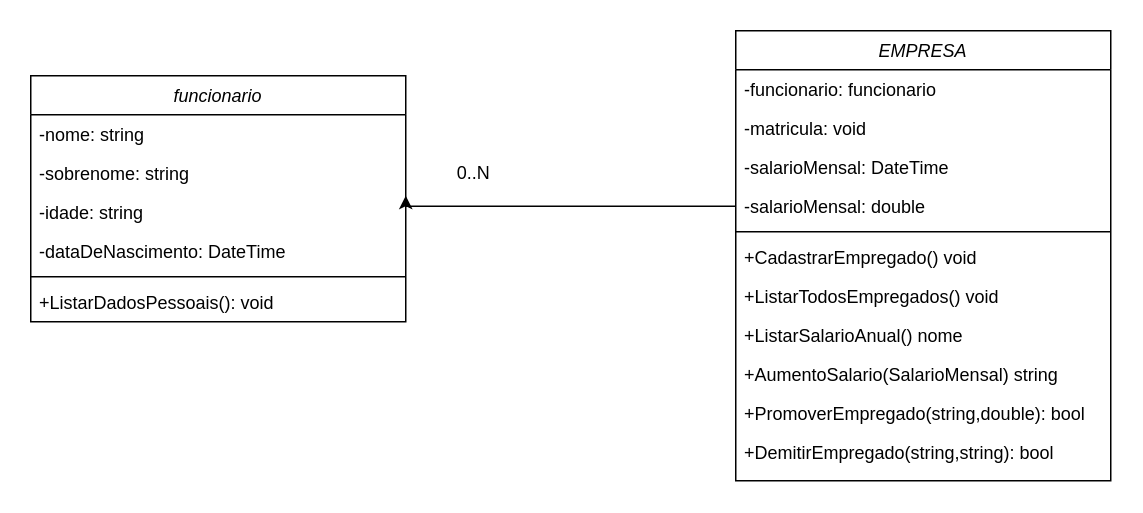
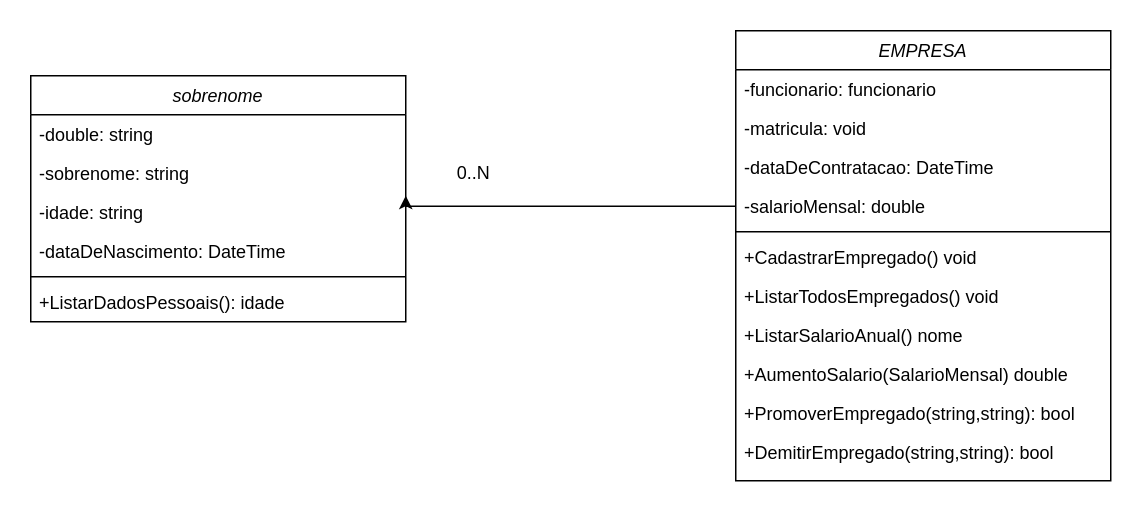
node "funcionario": label "funcionario" -> "sobrenome"
node "-nome: string": label "-nome: string" -> "-double: string"
node "-salarioMensal: DateTime": label "-salarioMensal: DateTime" -> "-dataDeContratacao: DateTime"
node "+ListarDadosPessoais(): void": label "+ListarDadosPessoais(): void" -> "+ListarDadosPessoais(): idade"
node "+AumentoSalario(SalarioMensal) string": label "+AumentoSalario(SalarioMensal) string" -> "+AumentoSalario(SalarioMensal) double"
node "+PromoverEmpregado(string,double): bool": label "+PromoverEmpregado(string,double): bool" -> "+PromoverEmpregado(string,string): bool"
